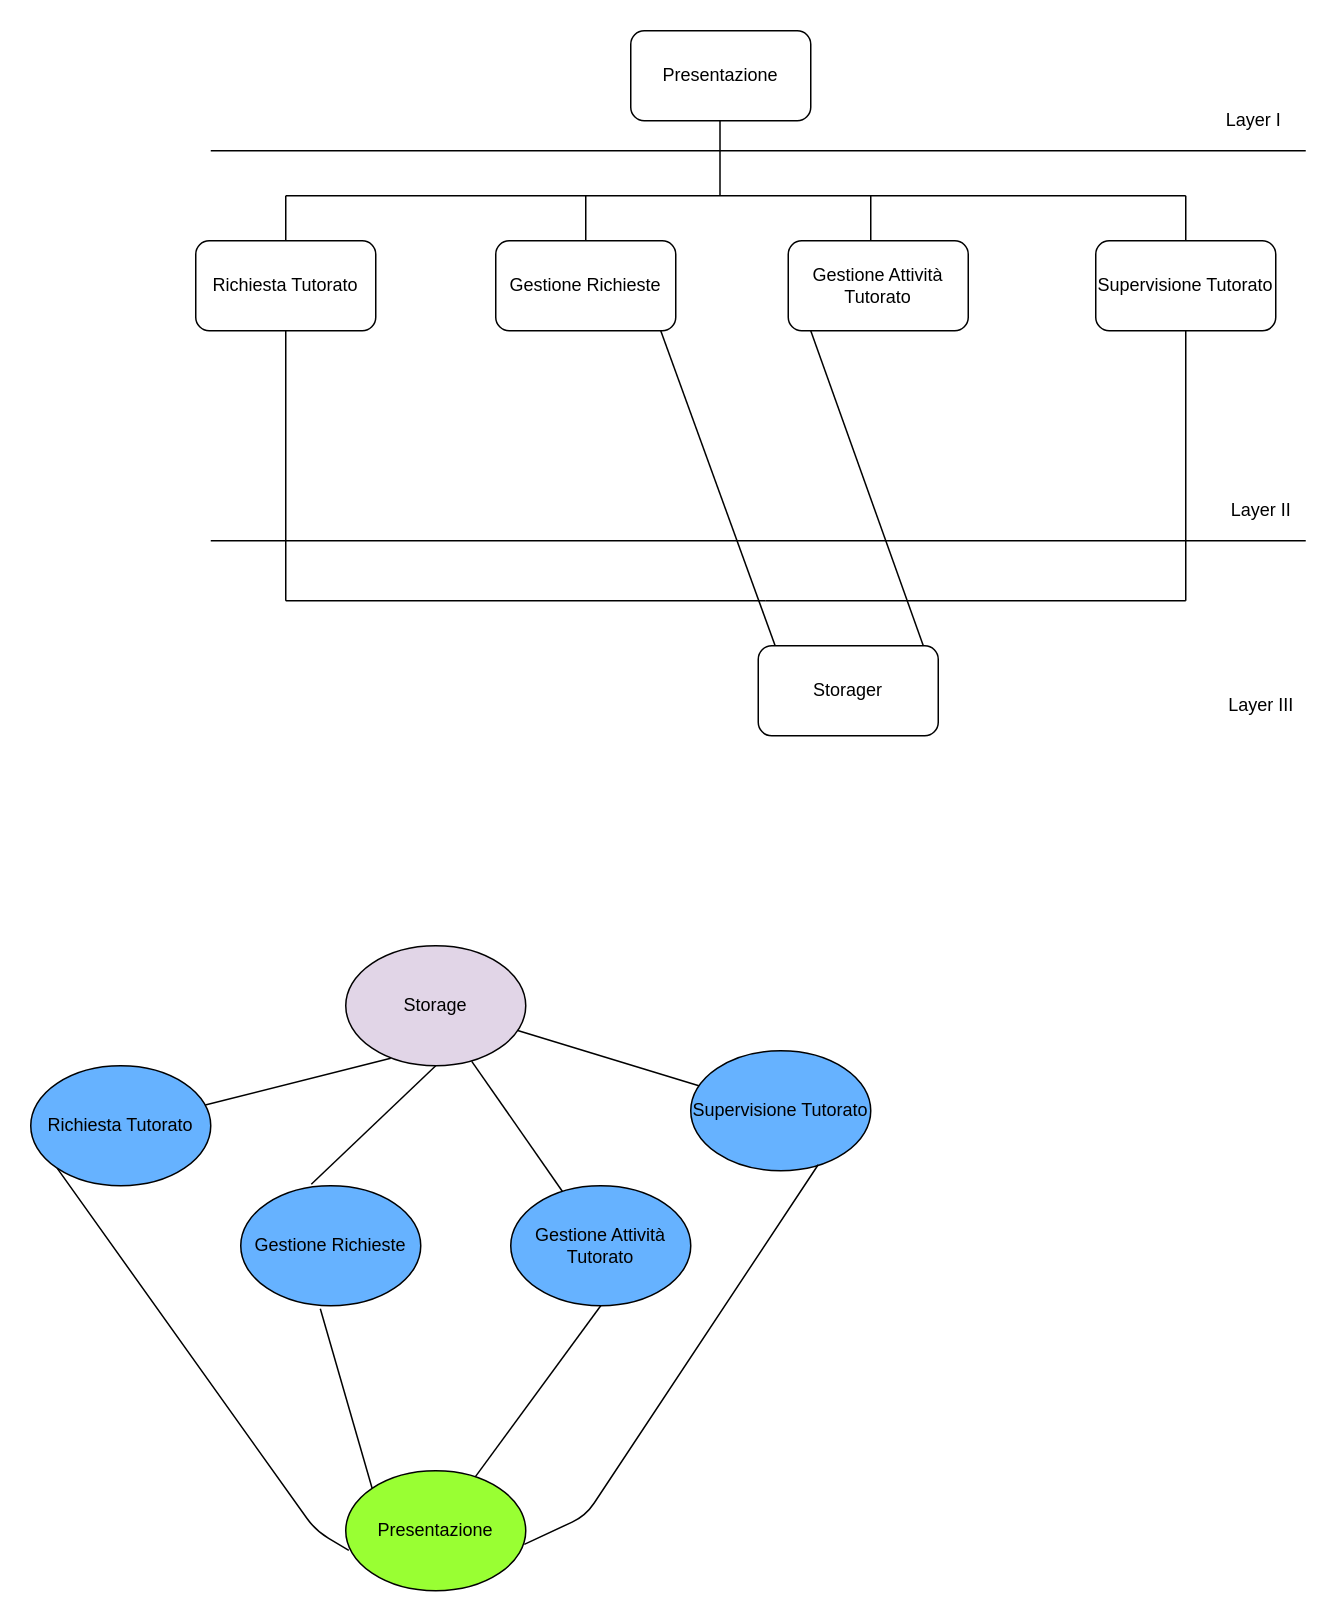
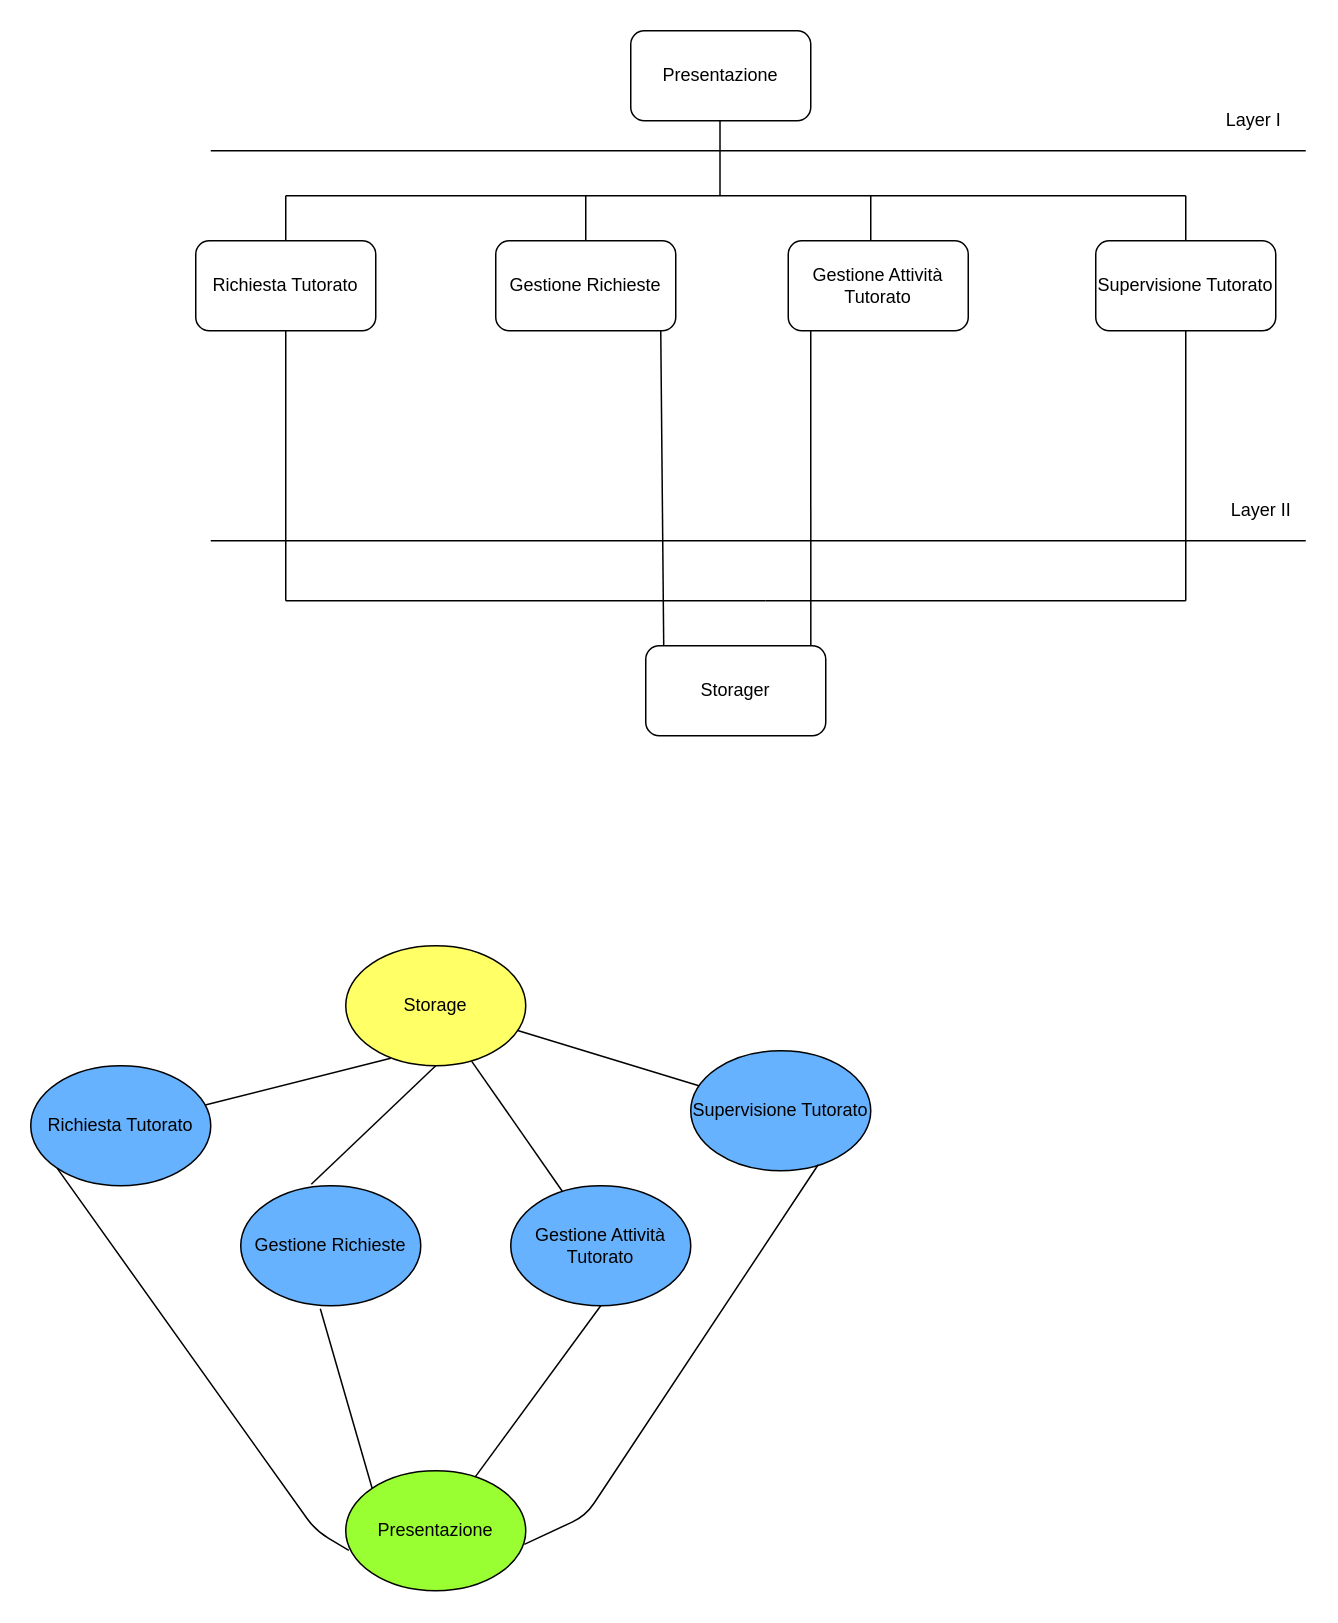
node "Storager": moved (848, 691) -> (736, 691)
node "Layer III": removed
node "Storage": fillcolor #e1d5e7 -> #ffff66
